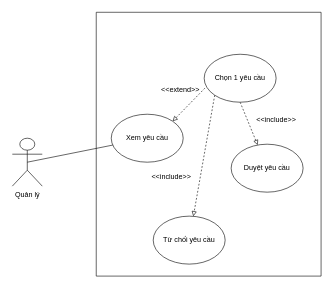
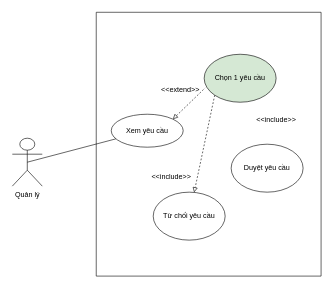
node "Chọn 1 yêu cầu": fillcolor #ffffff -> #d5e8d4
edge "Chọn 1 yêu cầu" -> "Duyệt yêu cầu": removed
node "Xem yêu cầu": size 72x48 -> 72x33
node "Từ chối yêu cầu": moved (189, 240) -> (189, 216)
